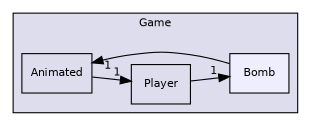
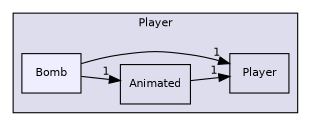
cluster "Game": label "Game" -> "Player"
edge "Player" -> "Bomb": reversed
